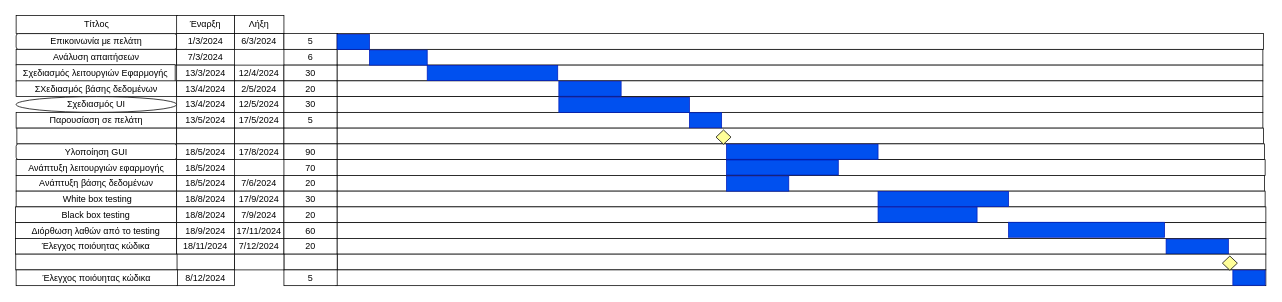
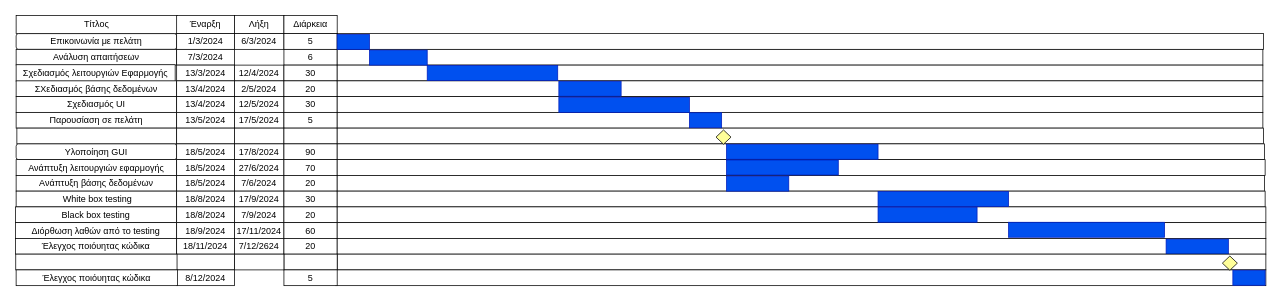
node "Διάρκεια": added
node "Σχεδιασμός UI": shape ellipse -> rectangle
node "27/6/2024": added
node "7/12/2024": label "7/12/2024" -> "7/12/2624"
